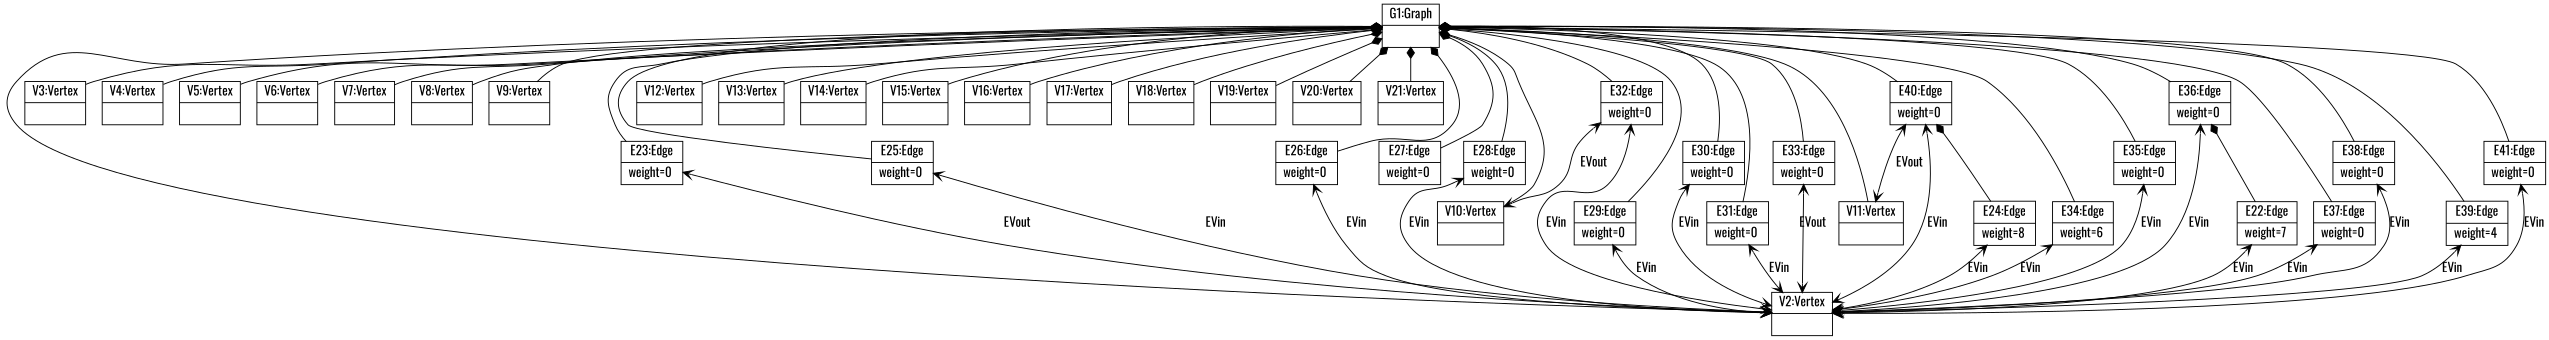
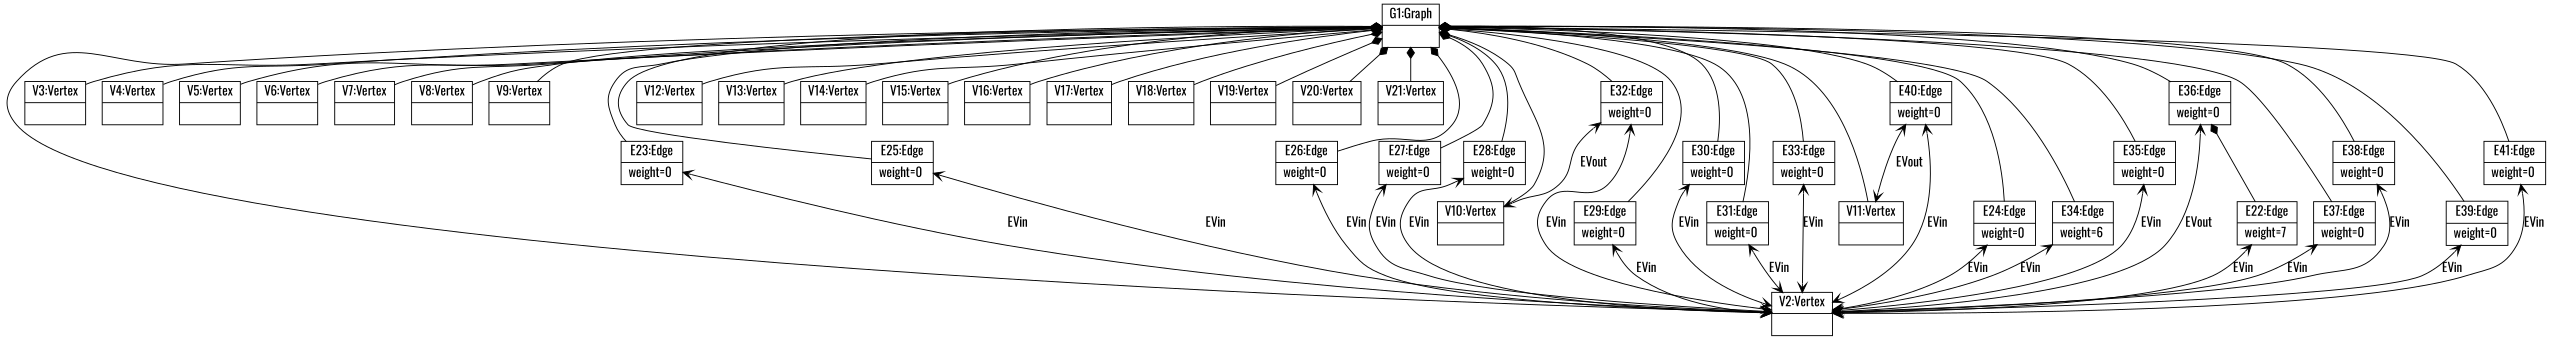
edge "E40:Edge" -- "E24:Edge": now "G1:Graph" -- "E24:Edge"
edge "E23:Edge" -- "V2:Vertex": label "EVout" -> "EVin"
edge "E33:Edge" -- "V2:Vertex": label "EVout" -> "EVin"
edge "E36:Edge" -- "V2:Vertex": label "EVin" -> "EVout"
node "E24:Edge": text "weight=8" -> "weight=0"
node "E39:Edge": text "weight=4" -> "weight=0"
edge "E27:Edge" -- "V2:Vertex": added, label "EVin"
